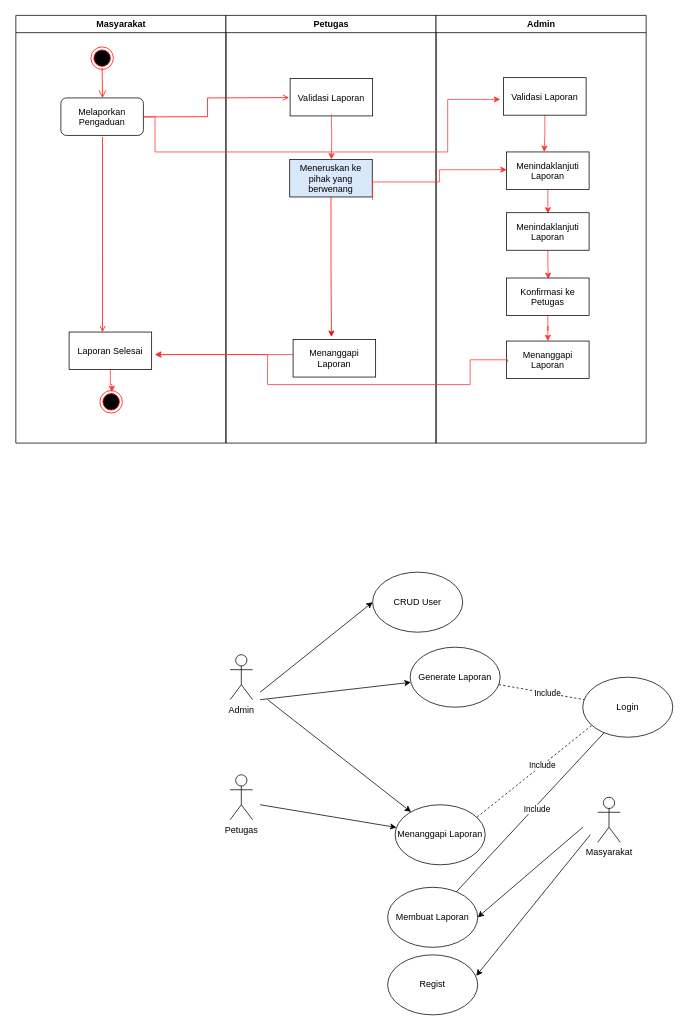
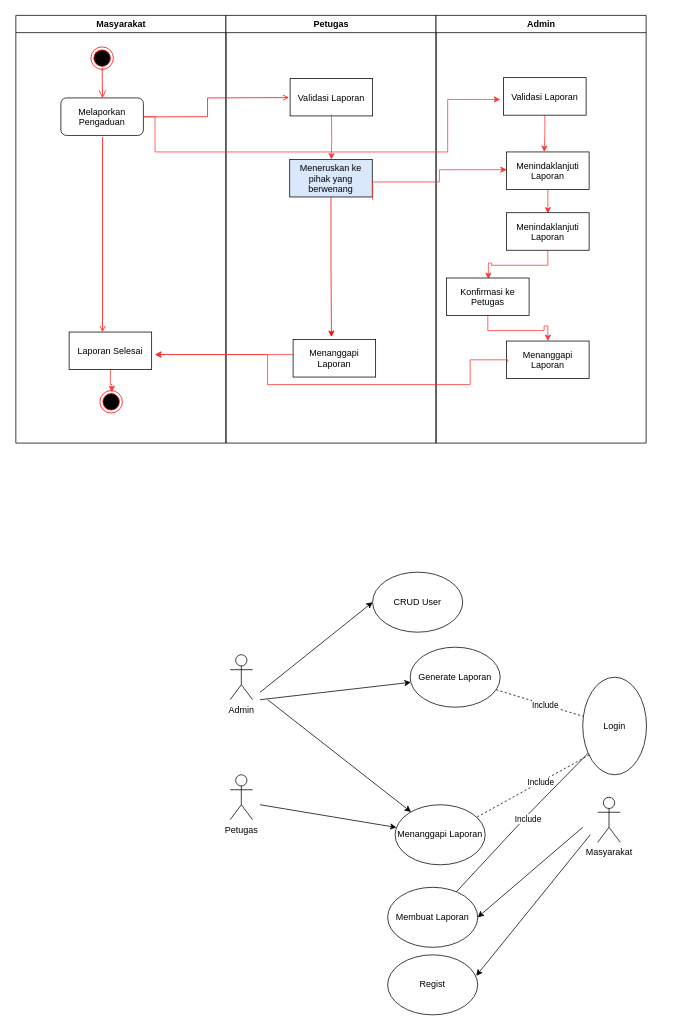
node "Konfirmasi ke Petugas": moved (548, 297) -> (488, 297)
node "Login": size 90x60 -> 64x98
